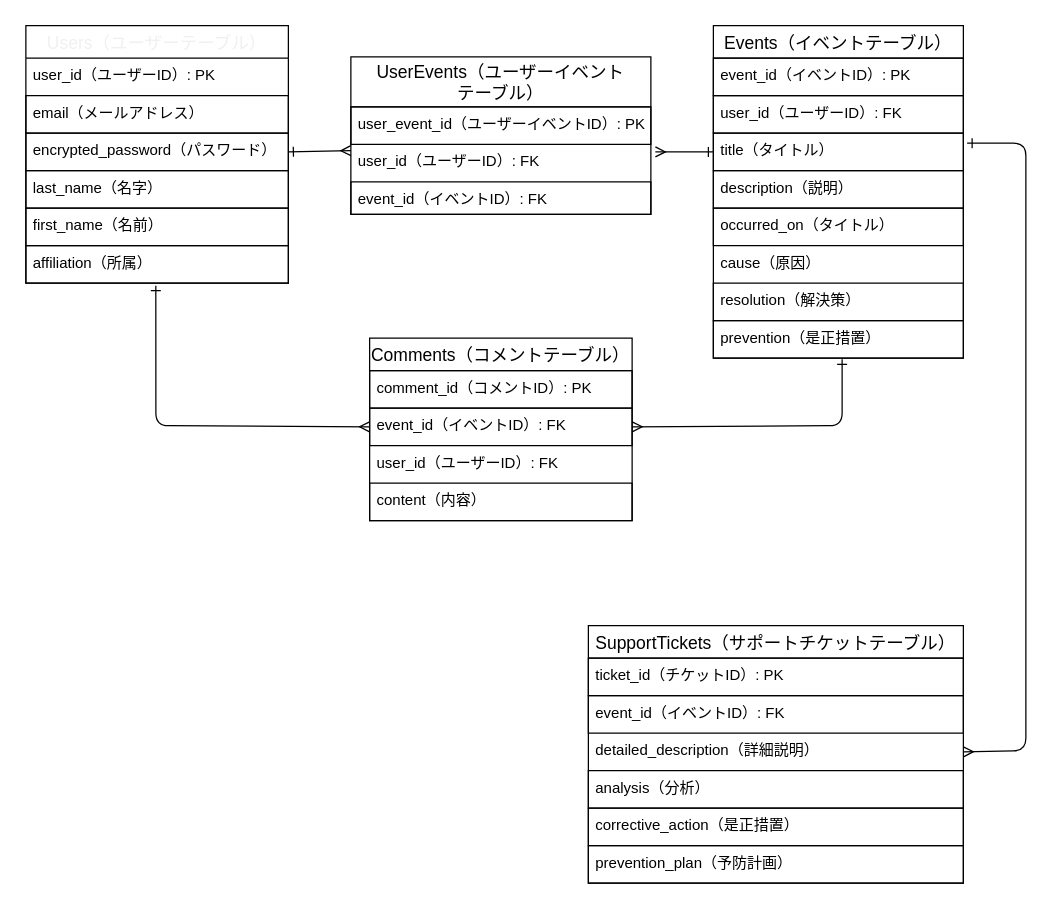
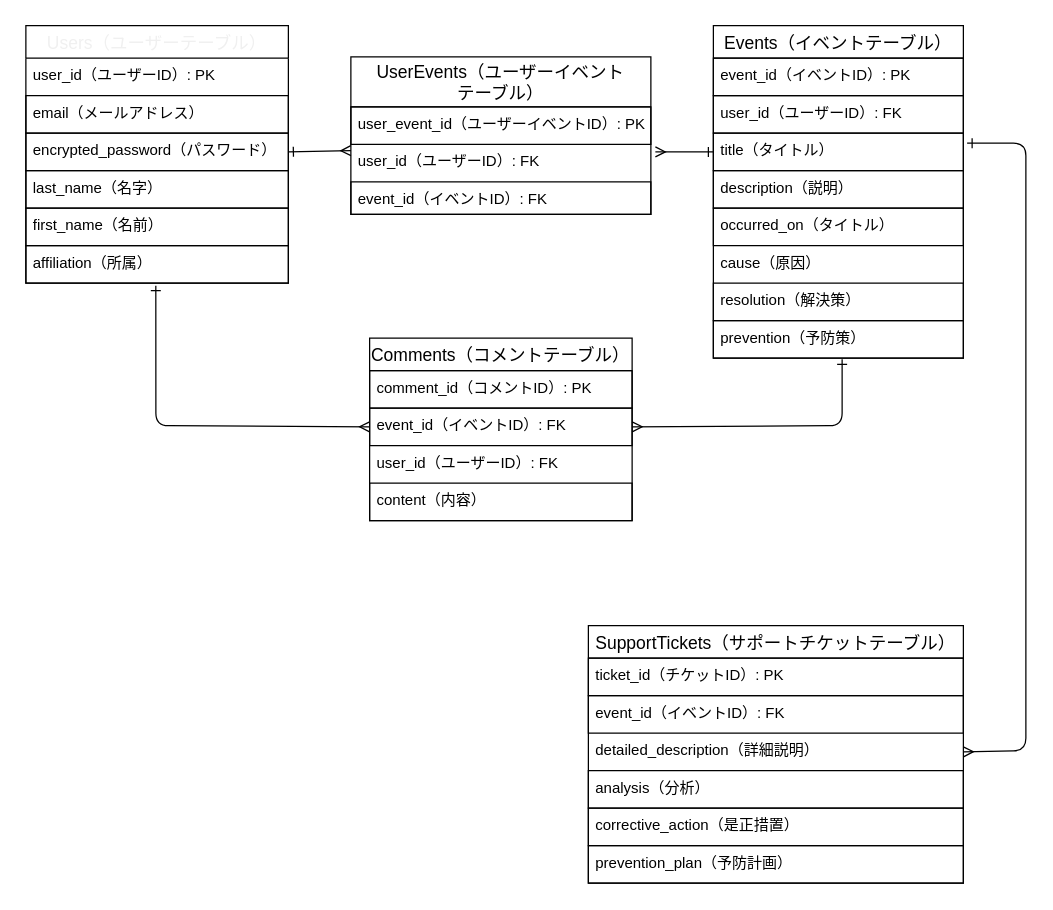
node "prevention（是正措置）": label "prevention（是正措置）" -> "prevention（予防策）"
